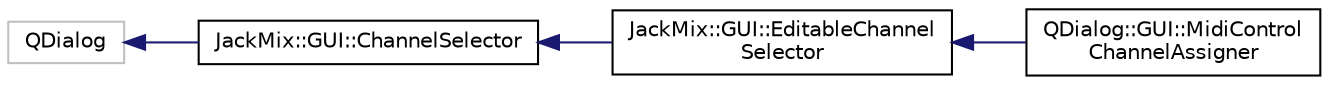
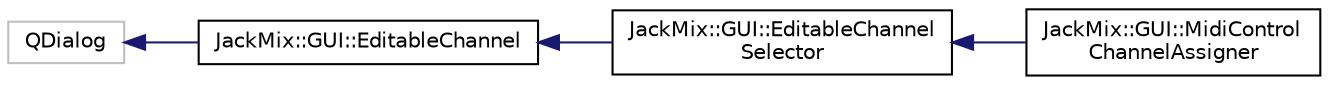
node "JackMix::GUI::ChannelSelector": label "JackMix::GUI::ChannelSelector" -> "JackMix::GUI::EditableChannel"
node "QDialog::GUI::MidiControl ChannelAssigner": label "QDialog::GUI::MidiControl ChannelAssigner" -> "JackMix::GUI::MidiControl ChannelAssigner"
